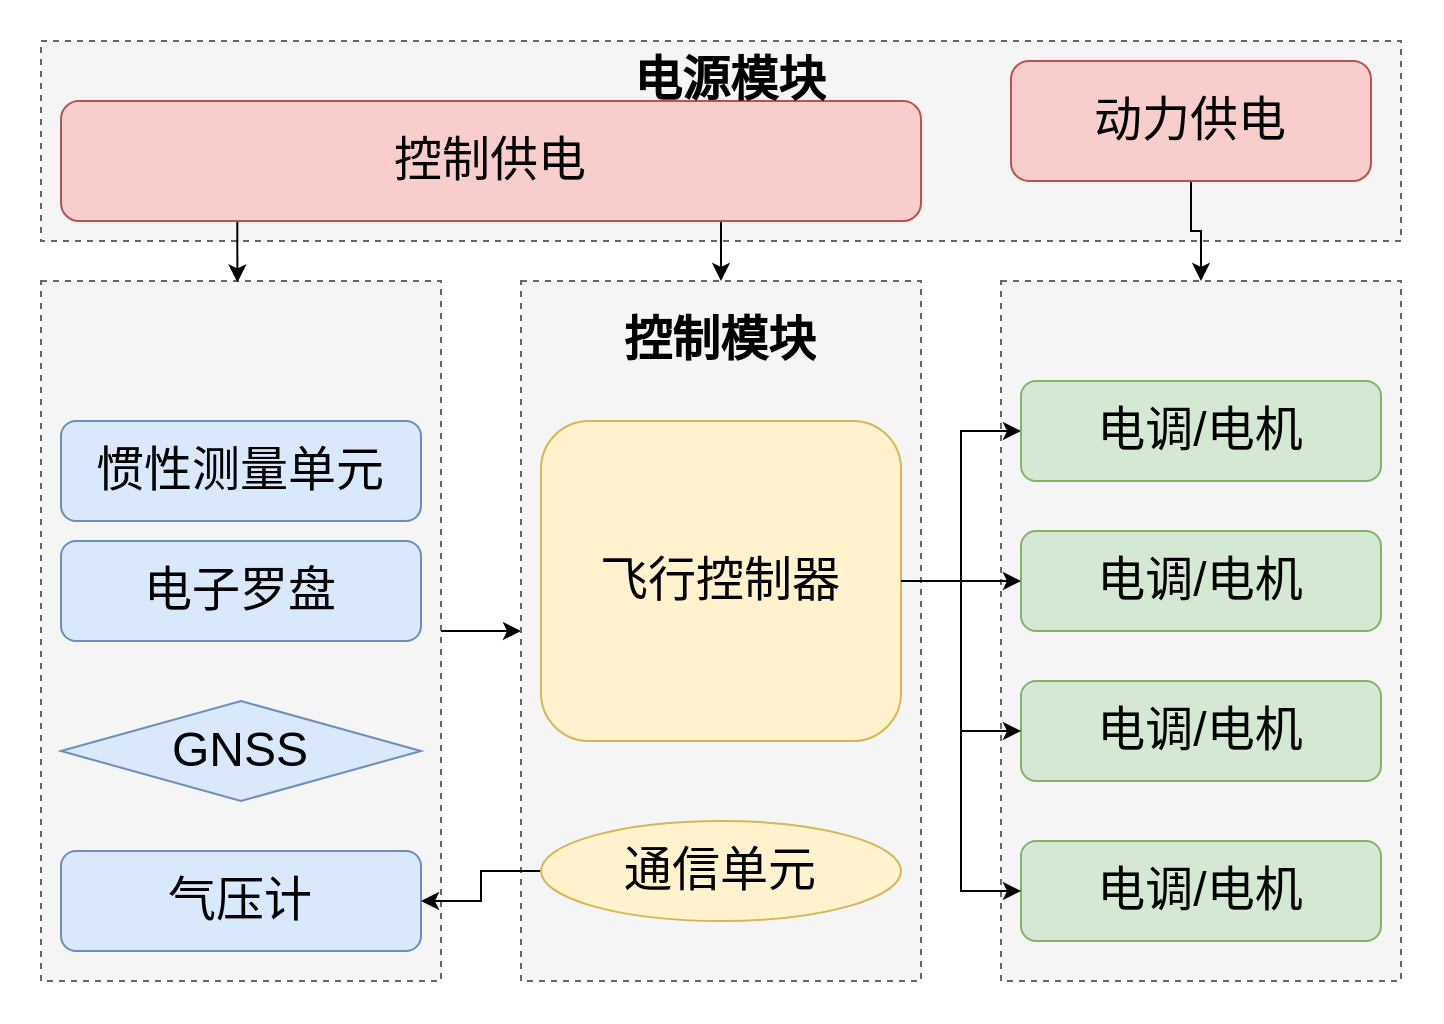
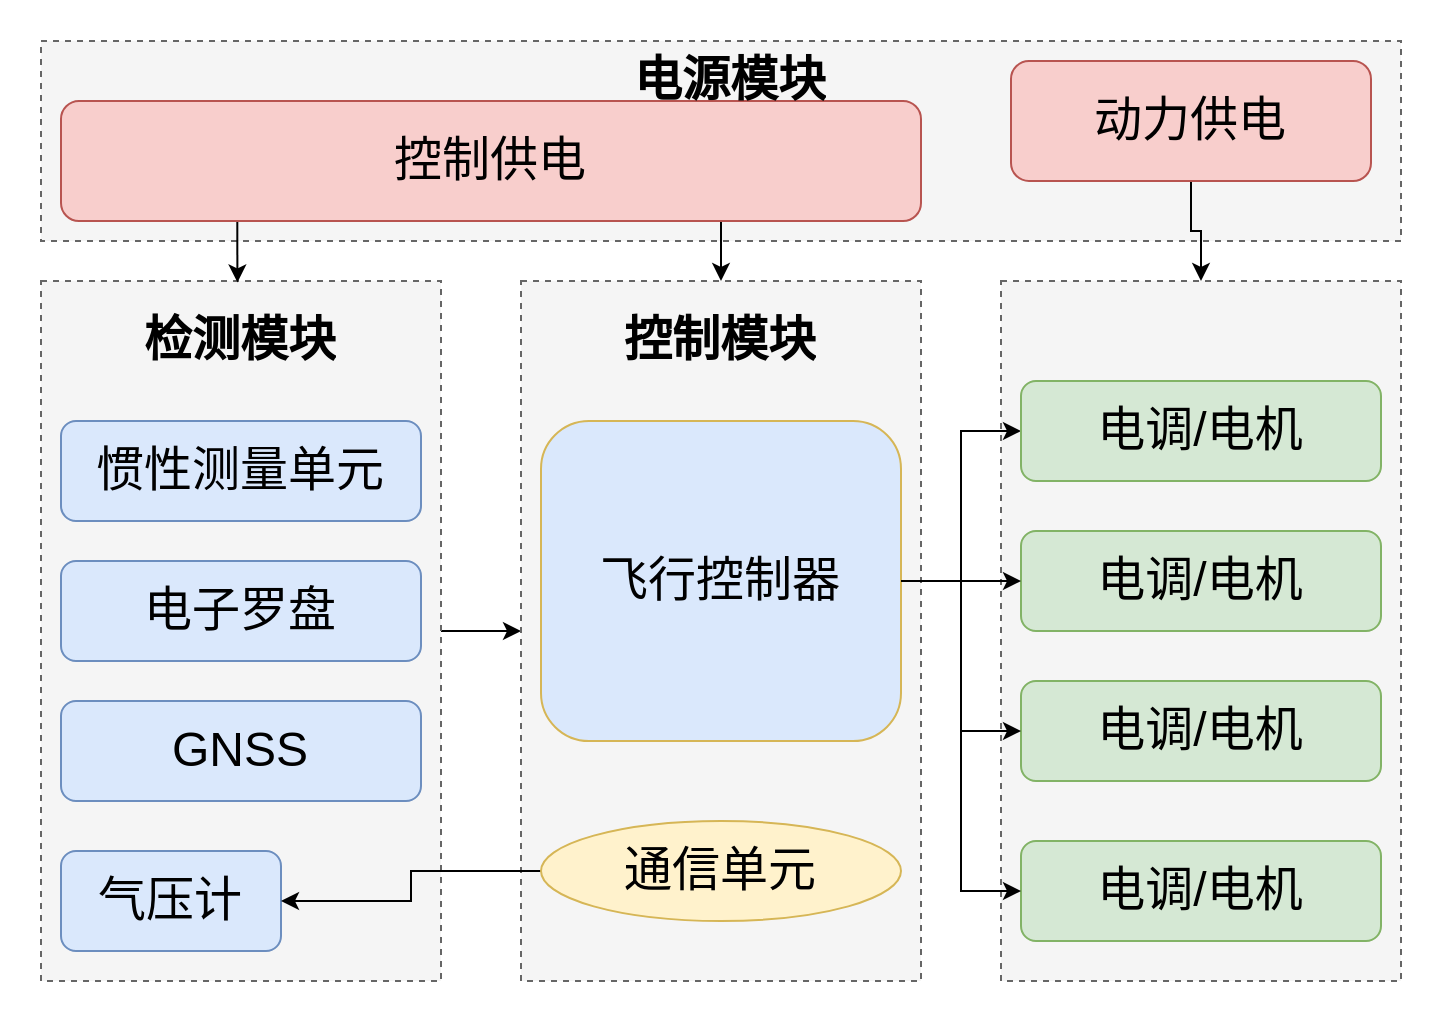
node "检测模块": added
node "飞行控制器": fillcolor #fff2cc -> #dae8fc
node "电子罗盘": moved (241, 591) -> (241, 611)
node "GNSS": shape diamond -> rounded rectangle
node "气压计": size 360x100 -> 220x100
